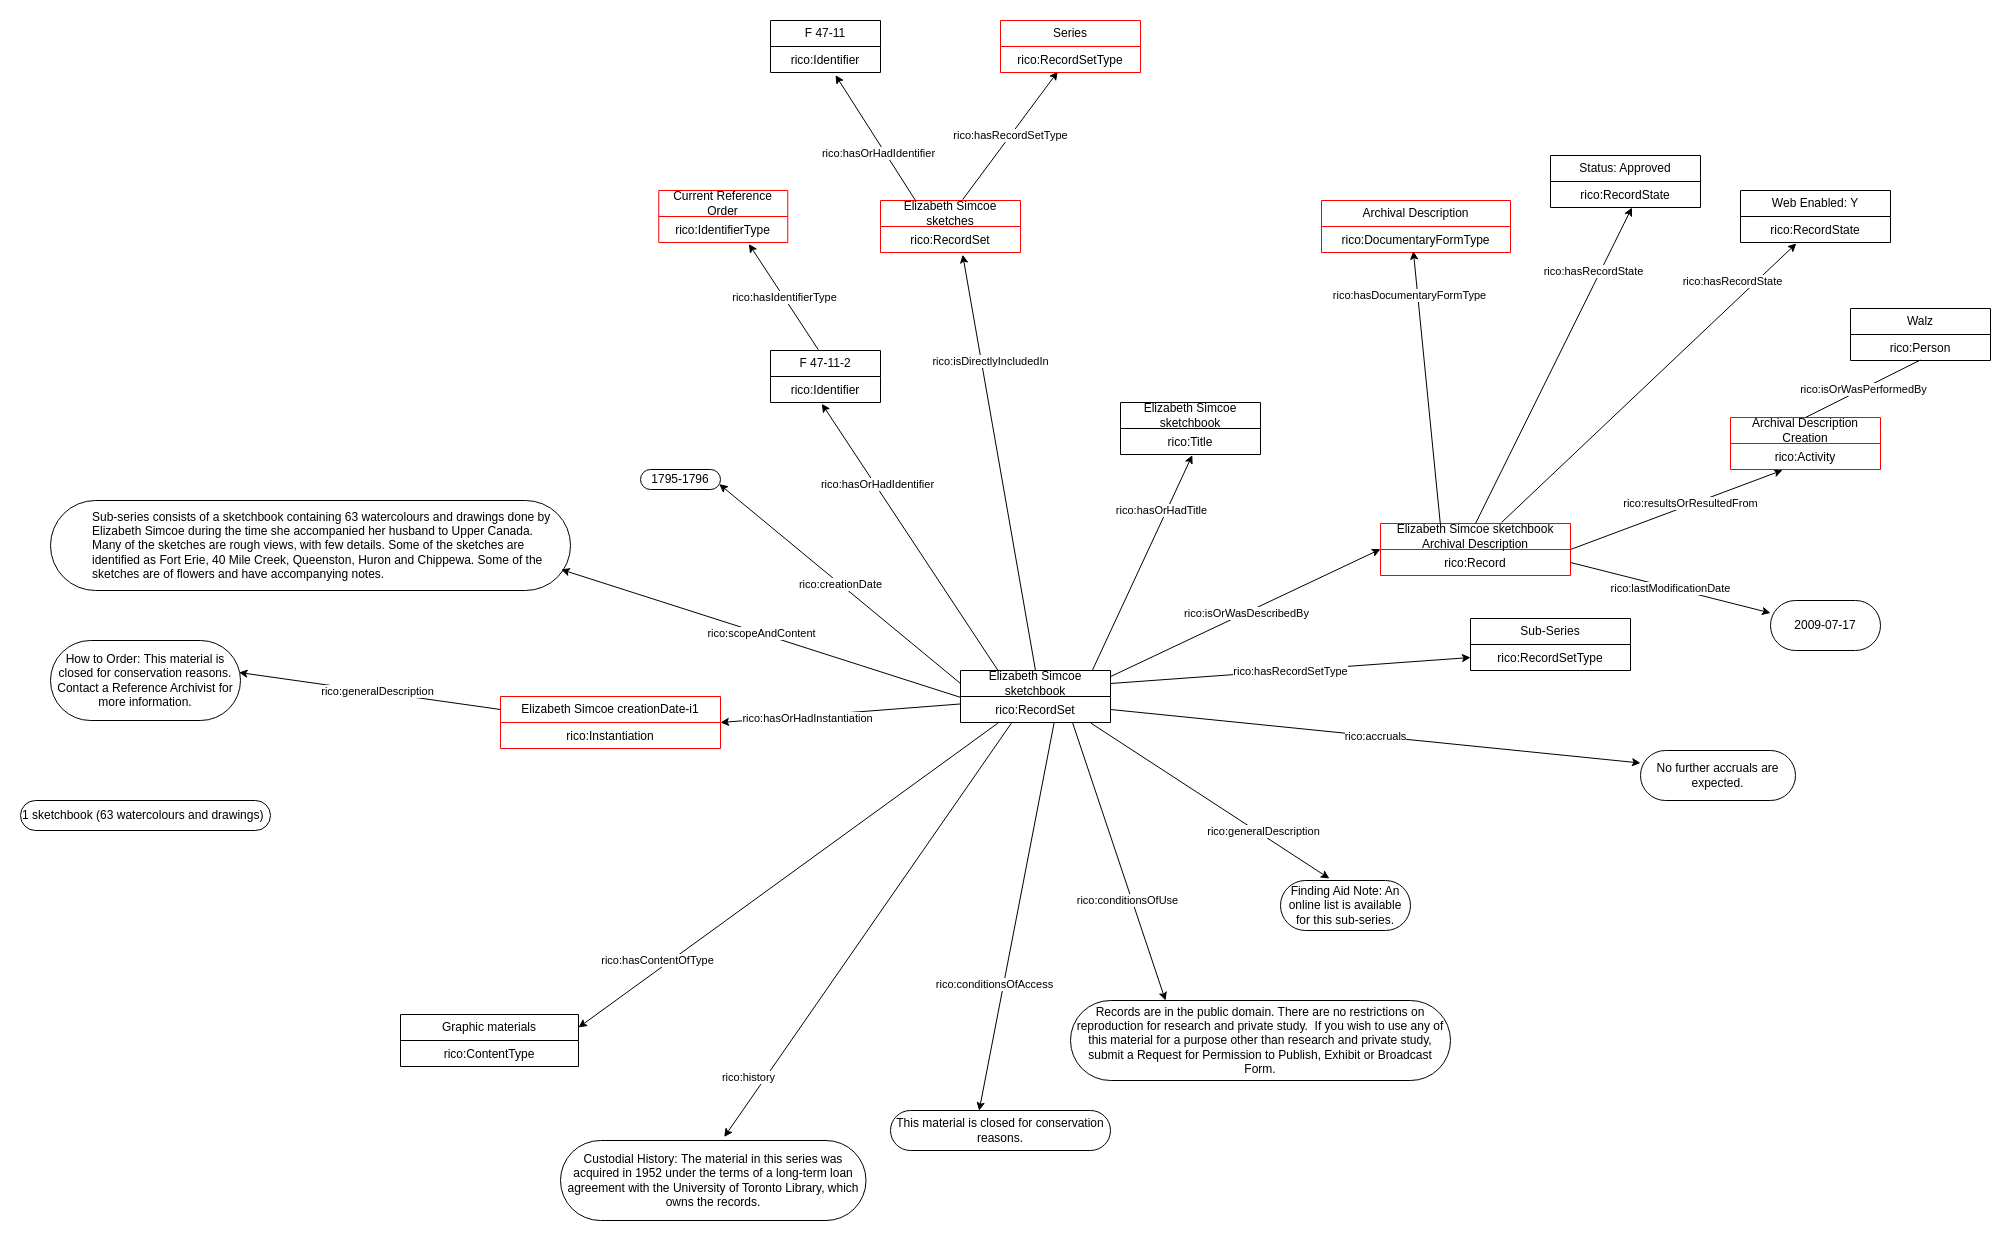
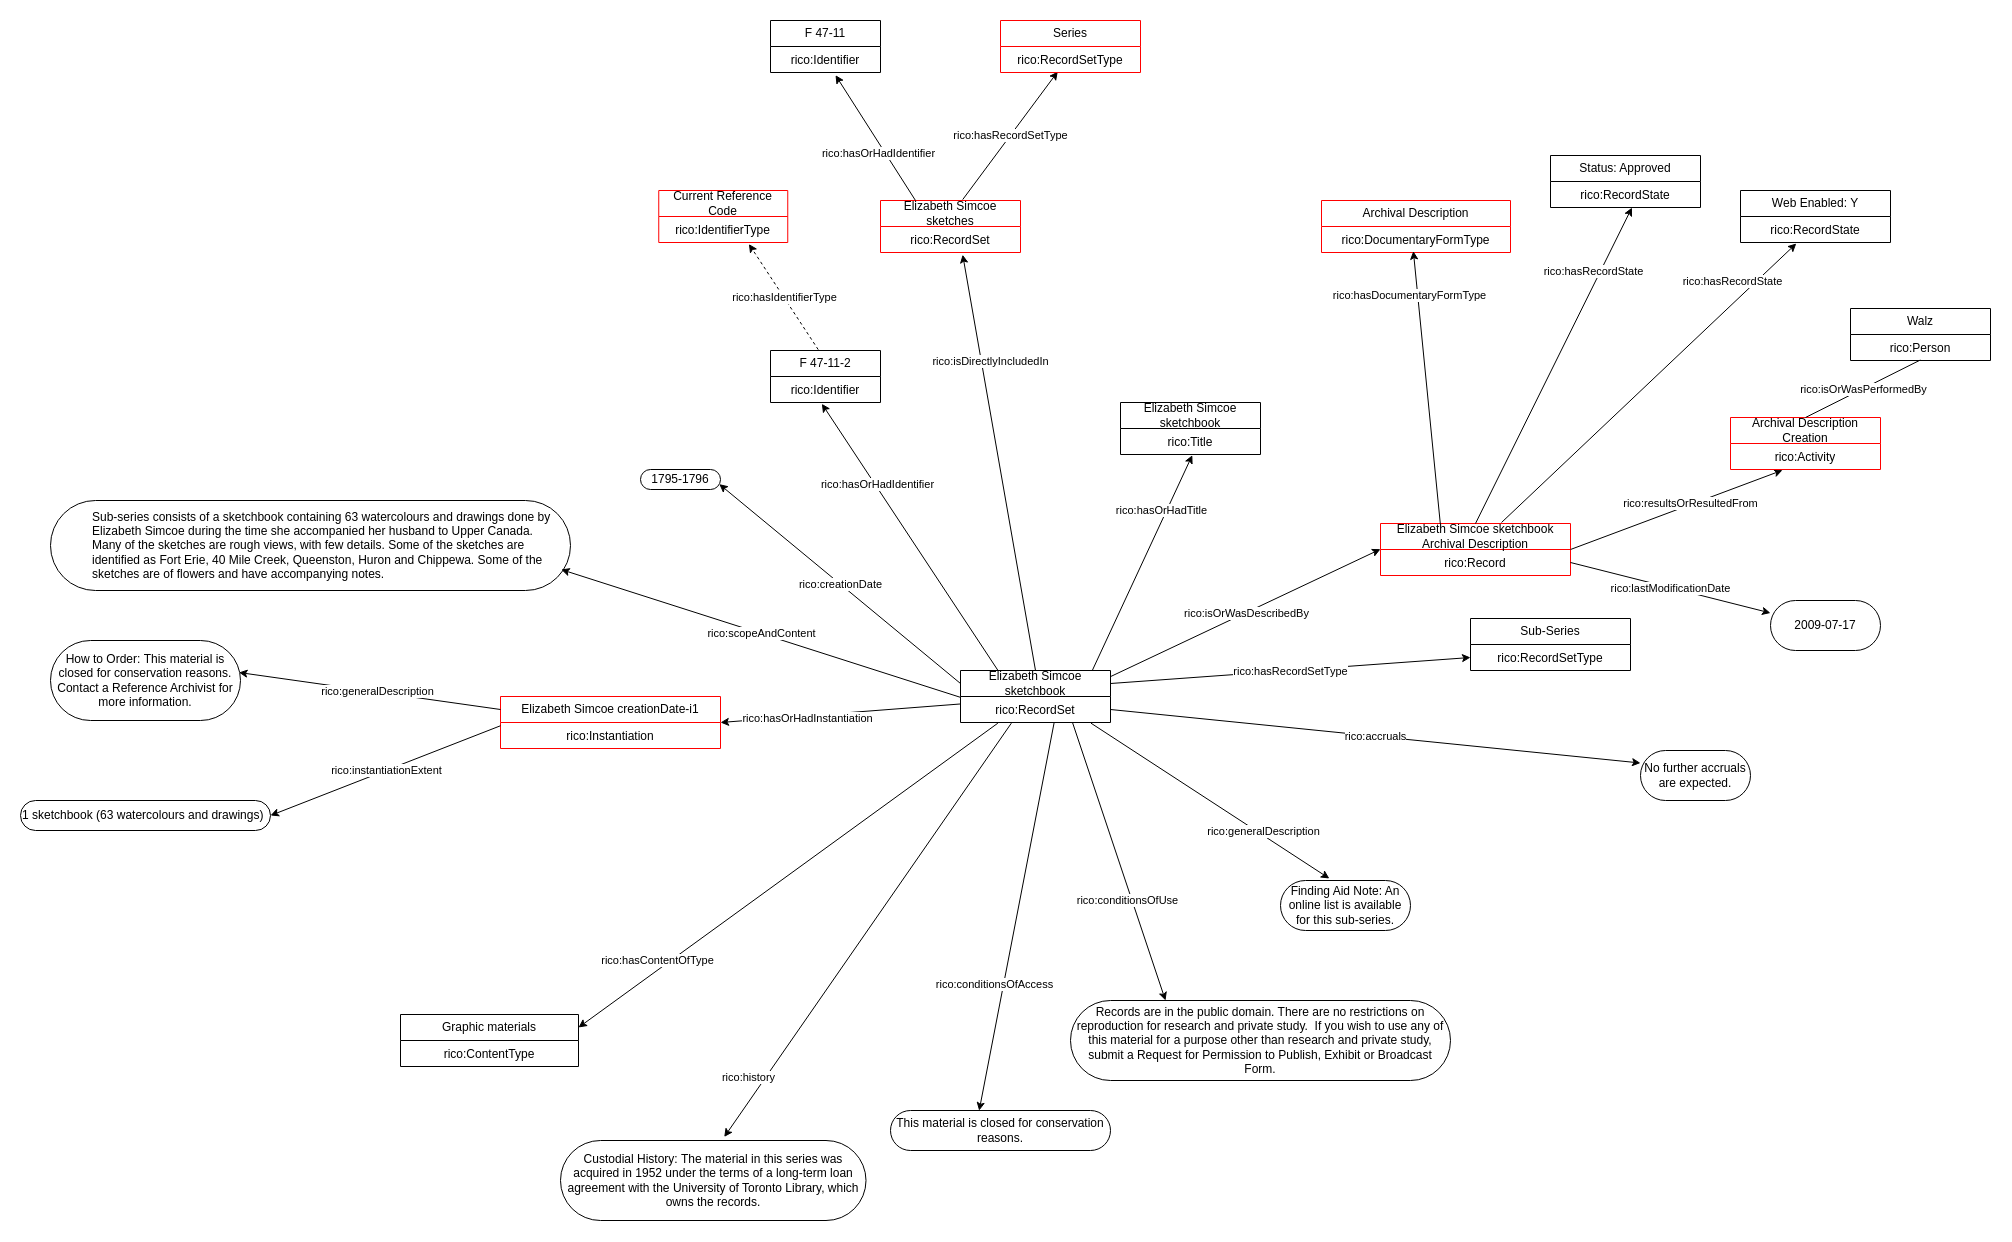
node "Current Reference Order": label "Current Reference Order" -> "Current Reference Code"
edge "F 47-11-2" -> "rico:IdentifierType": style solid -> dashed
edge "rico:Instantiation" -> "1 sketchbook (63 watercolours and drawings)": added, label "rico:instantiationExtent"
node "No further accruals are expected.": size 155x50 -> 110x50
